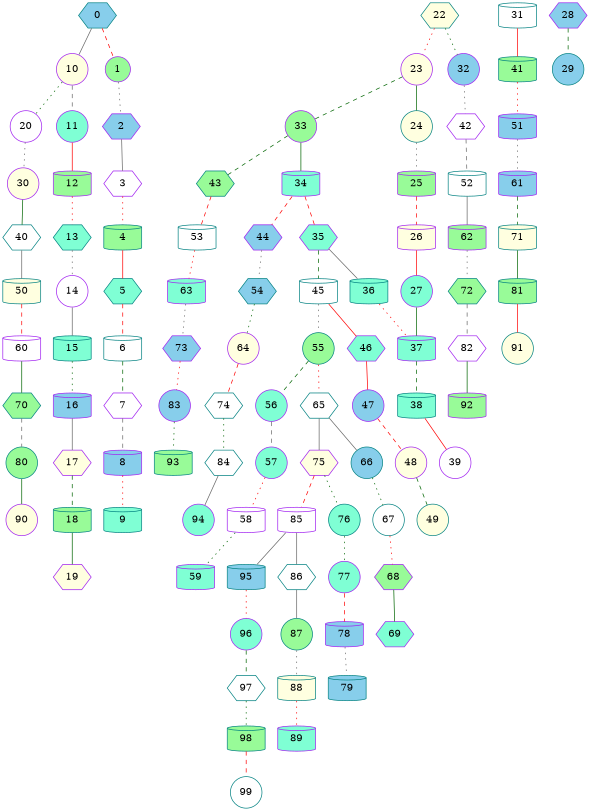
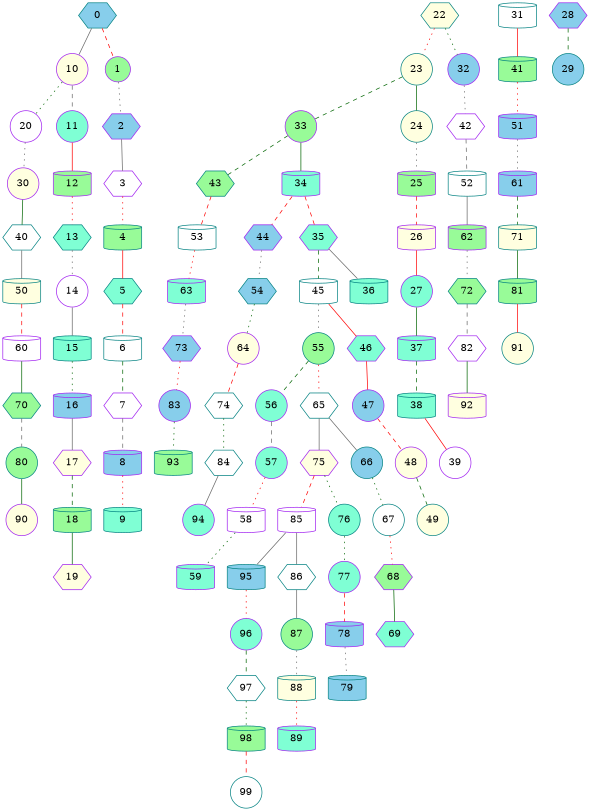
node "23": color purple -> teal
edge "36" -- "37": removed
node "92": fillcolor palegreen -> lightyellow
